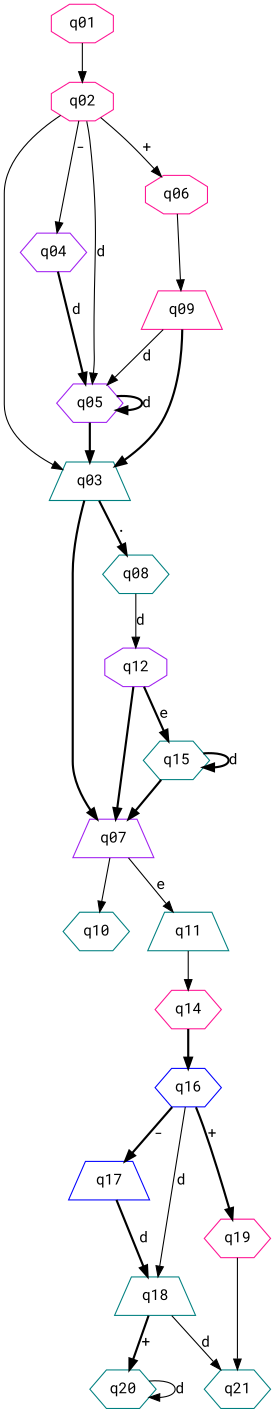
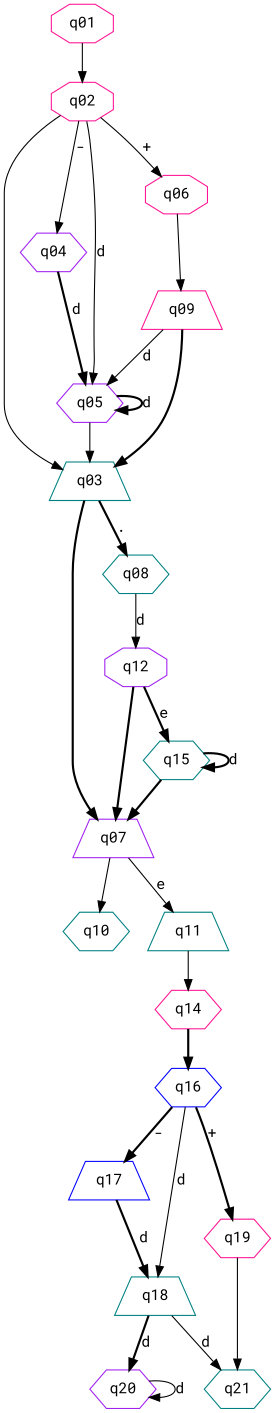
edge "q05" -> "q03": style bold -> solid
edge "q18" -> "q20": label "+" -> "d"
node "q20": color teal -> purple
